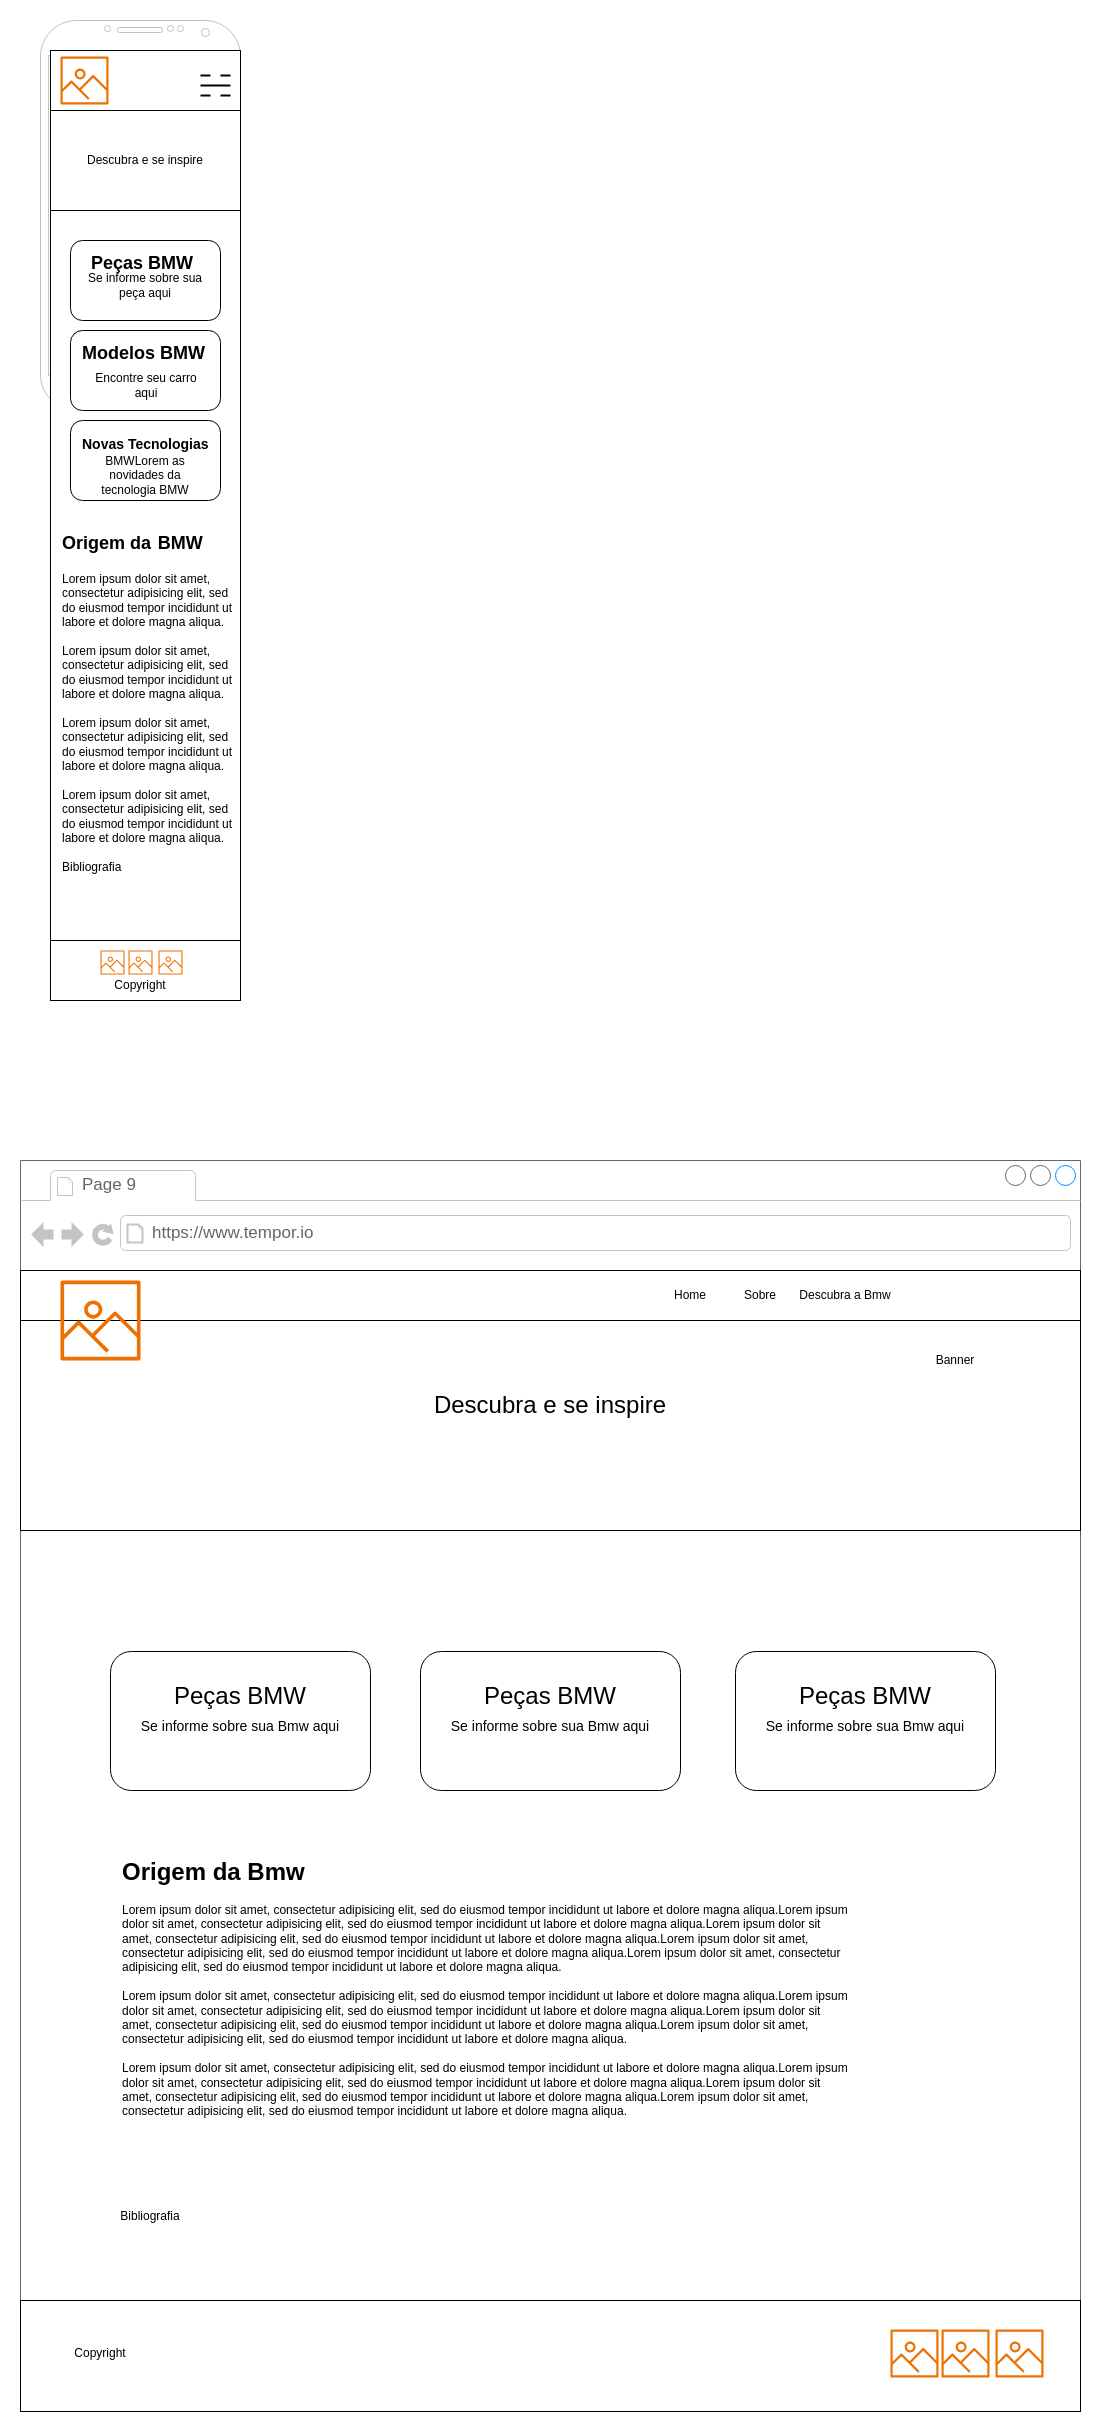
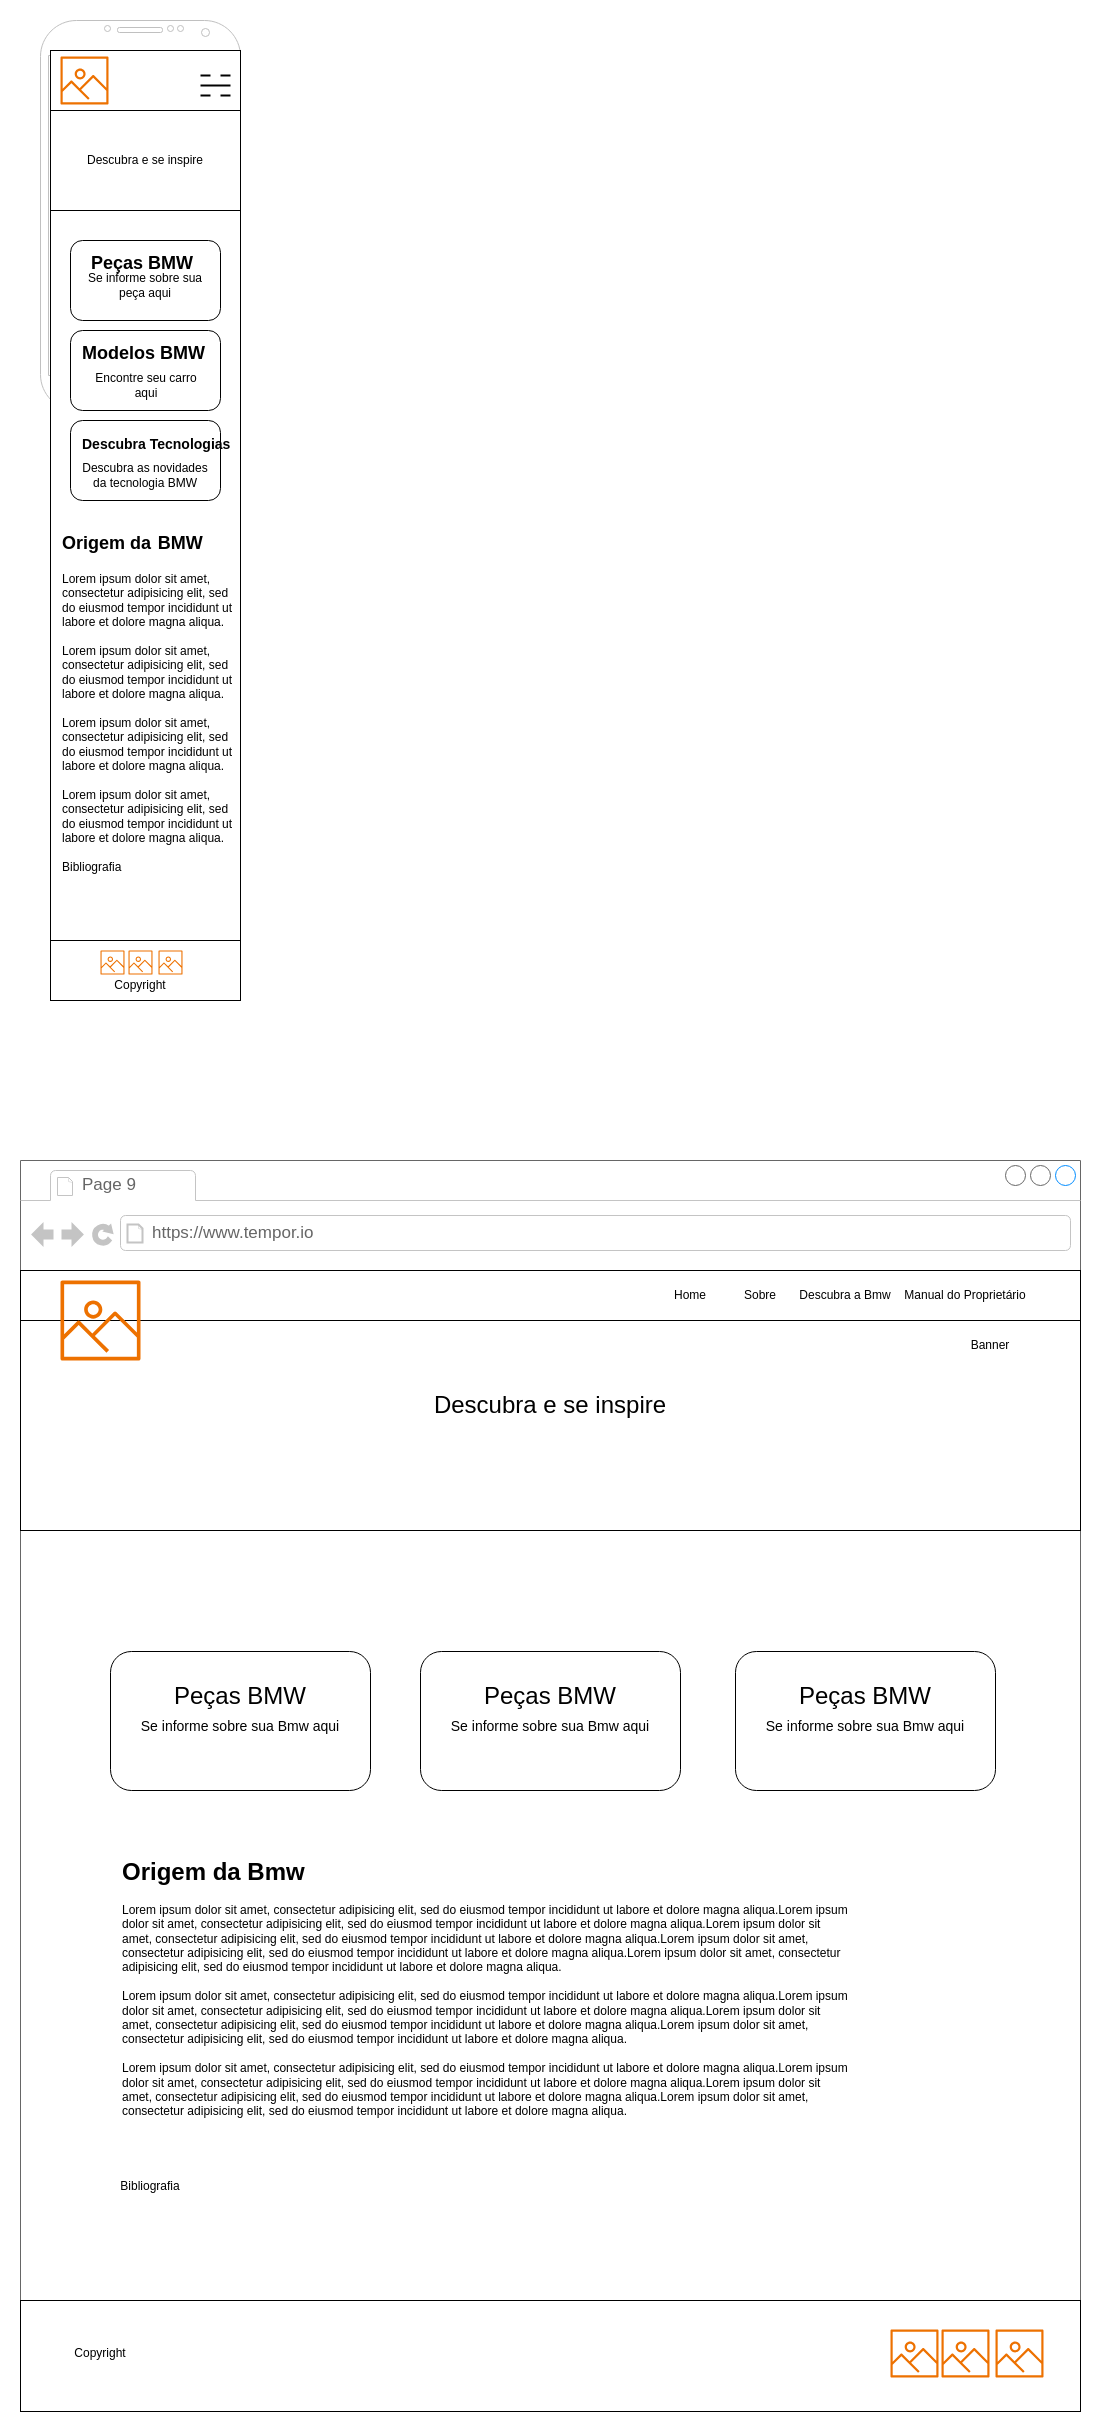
node "Novas Tecnologias": label "Novas Tecnologias" -> "Descubra Tecnologias"
node "BMWLorem as novidades da tecnologia BMW": label "BMWLorem as novidades da tecnologia BMW" -> "Descubra as novidades da tecnologia BMW"
node "Manual do Proprietário": added
node "Banner": moved (956, 1361) -> (991, 1346)
node "Bibliografia": moved (151, 2217) -> (151, 2187)
